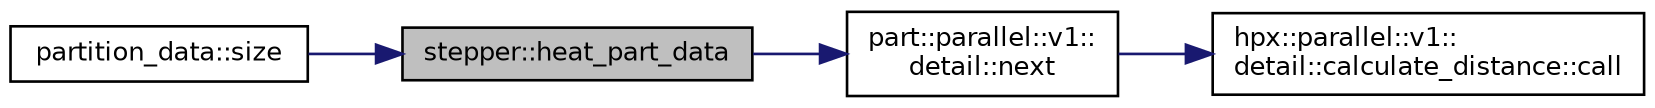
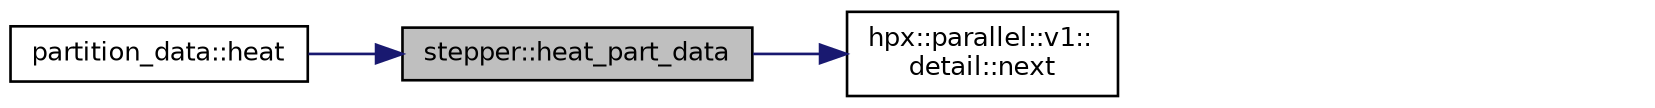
node "partition_data::size": label "partition_data::size" -> "partition_data::heat"
node "part::parallel::v1:: detail::next": label "part::parallel::v1:: detail::next" -> "hpx::parallel::v1:: detail::next"
node "hpx::parallel::v1:: detail::calculate_distance::call": removed
